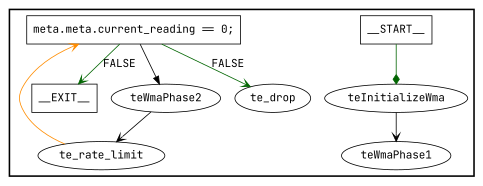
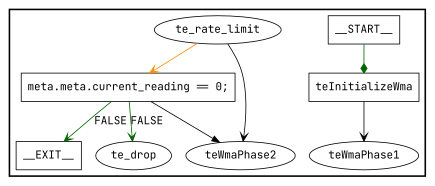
node "teInitializeWma": shape ellipse -> box
edge "teWmaPhase2" -> "te_rate_limit": reversed
